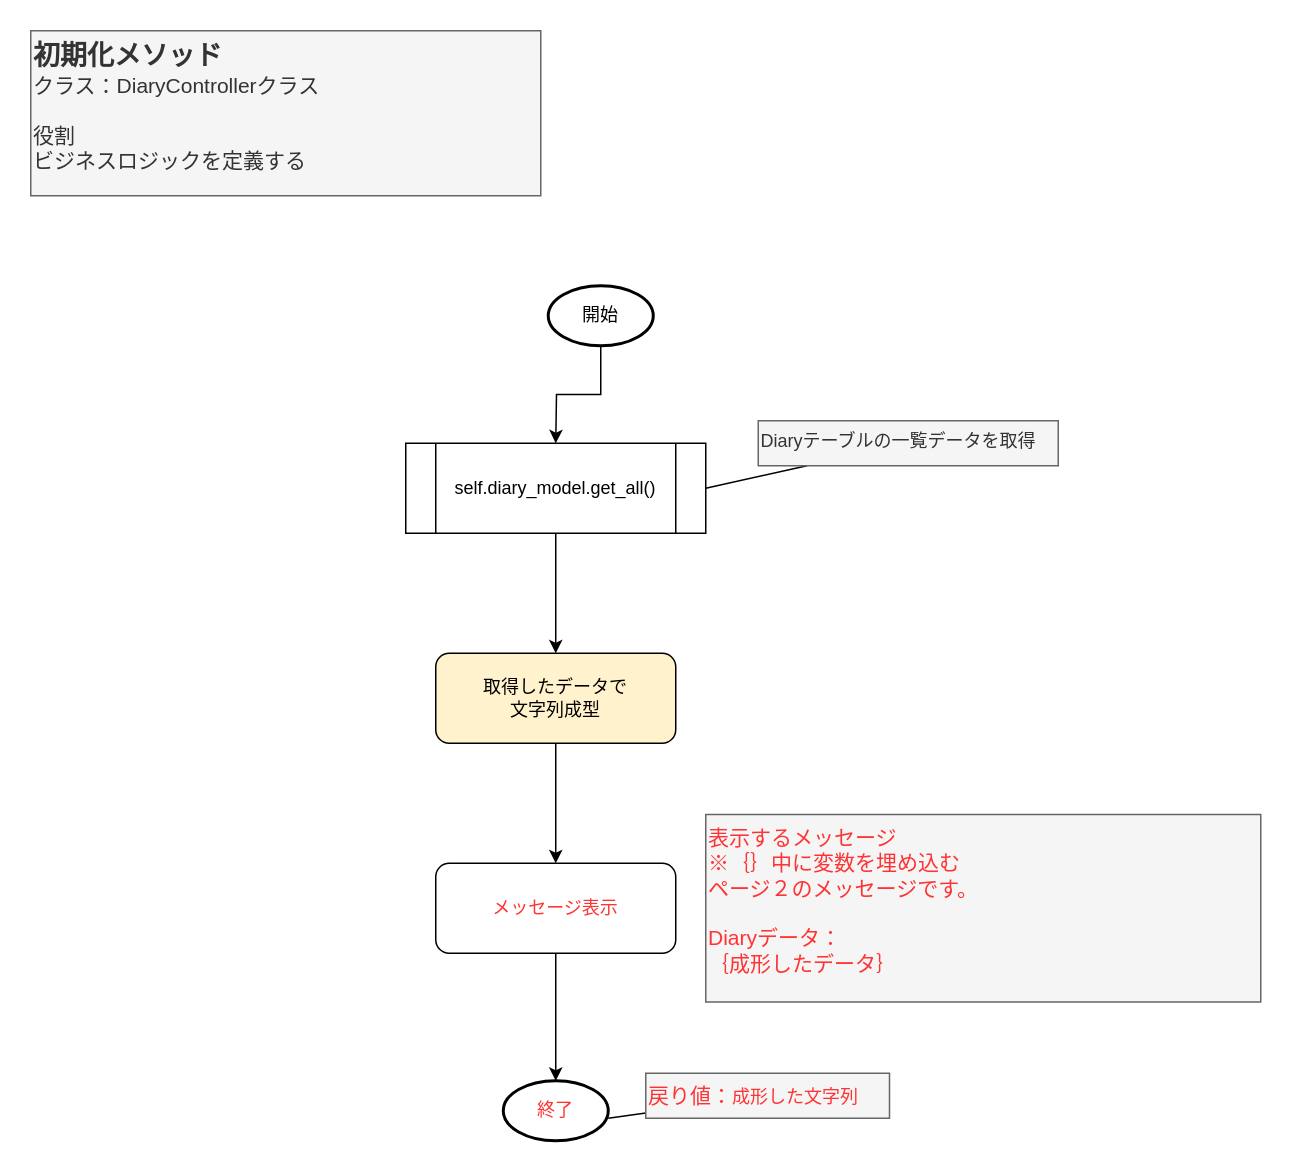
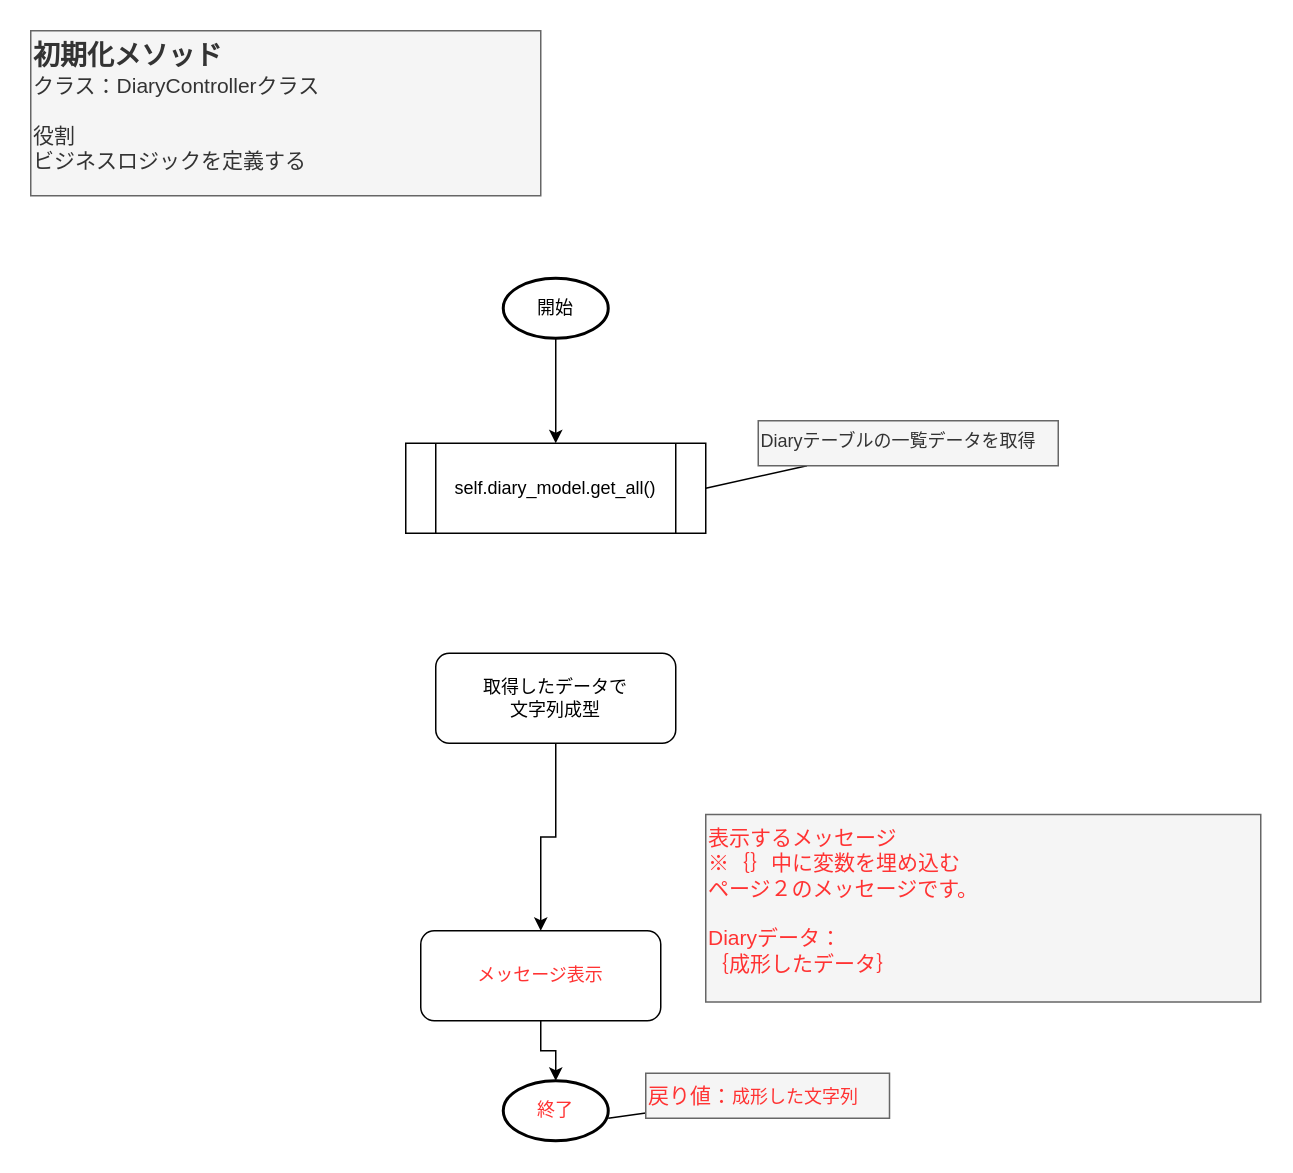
node "開始": moved (601, 316) -> (556, 308)
edge "self.diary_model.get_all()" -> "取得したデータで 文字列成型": removed
node "取得したデータで 文字列成型": fillcolor #fff2cc -> #ffffff
node "メッセージ表示": moved (556, 908) -> (541, 976)
